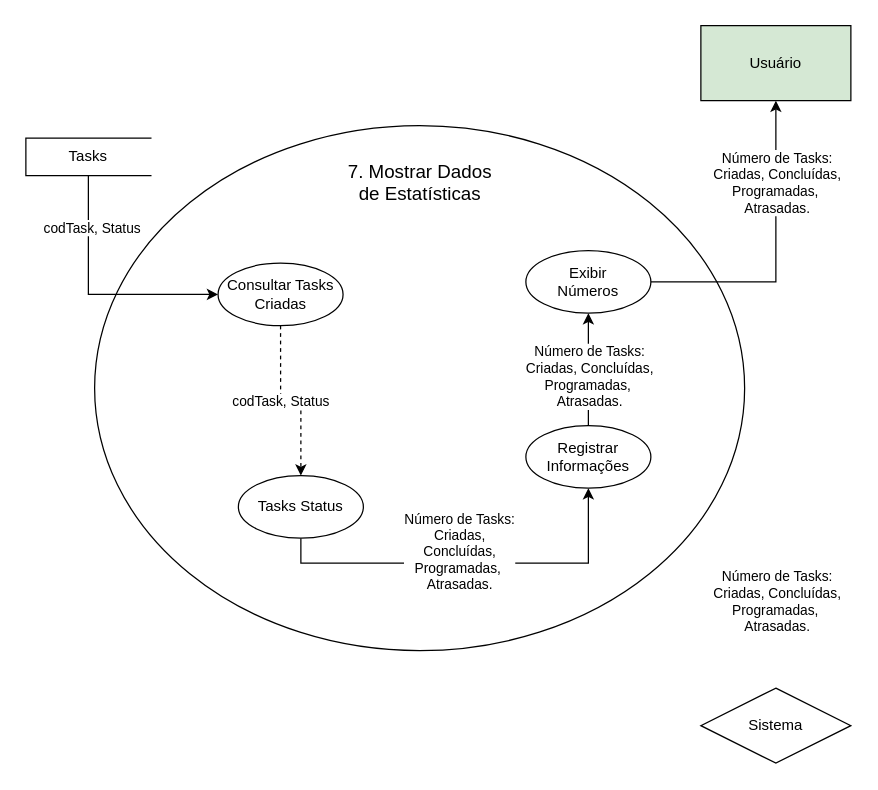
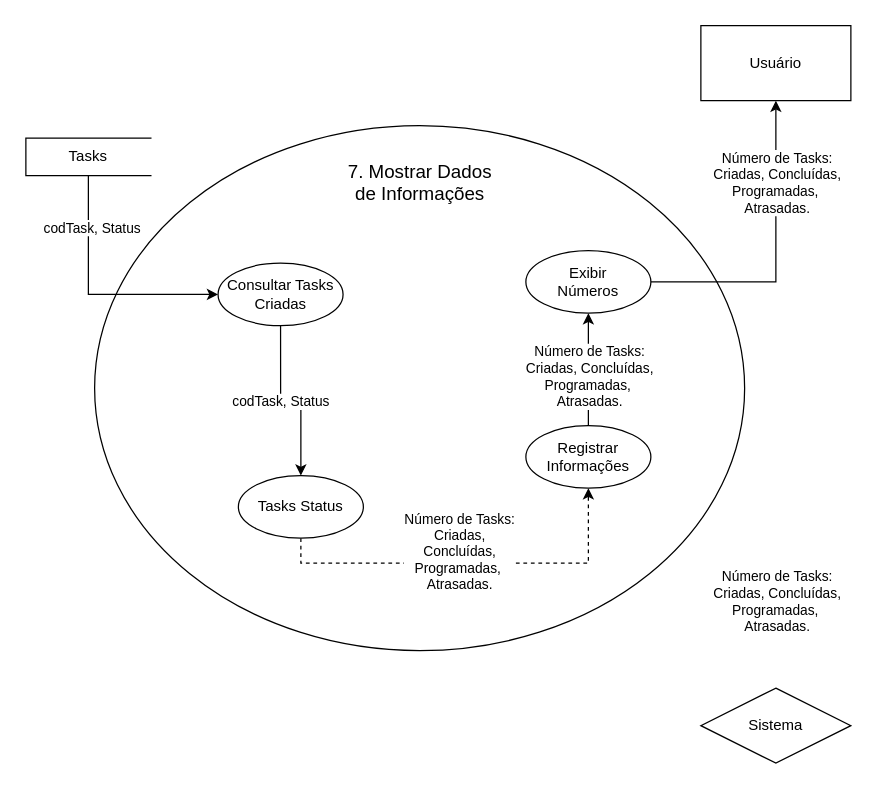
node "Usuário": fillcolor #d5e8d4 -> #ffffff
node "7. Mostrar Dados de Estatísticas": label "7. Mostrar Dados de Estatísticas" -> "7. Mostrar Dados de Informações"
edge "Consultar Tasks Criadas" -> "Tasks Status": style dashed -> solid
edge "Tasks Status" -> "Registrar Informações": style solid -> dashed
